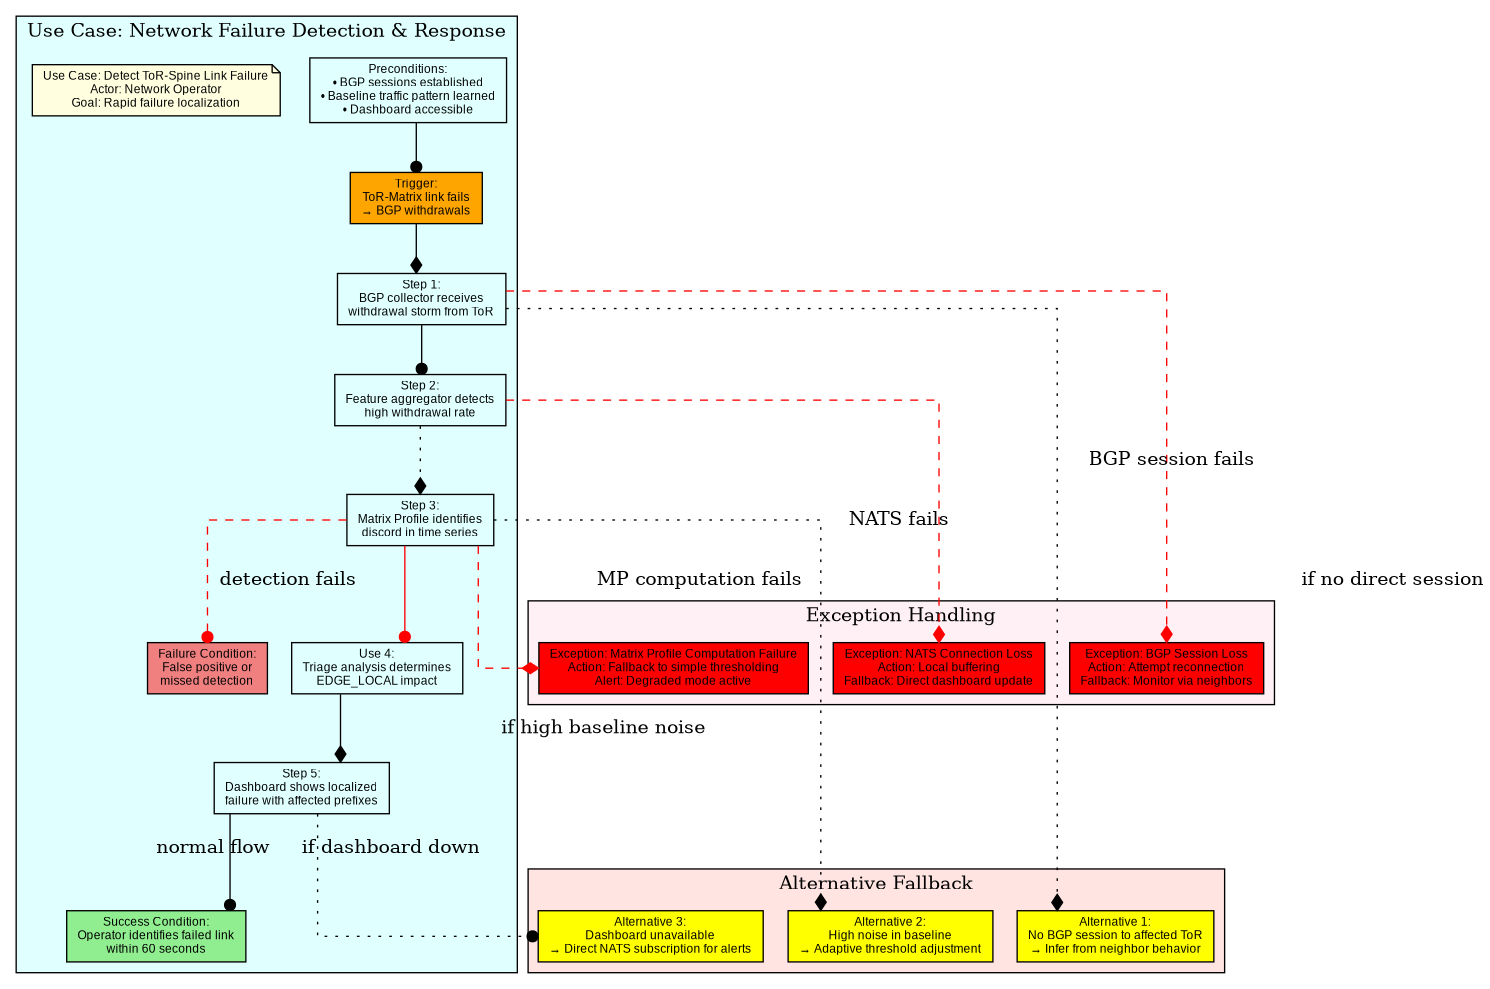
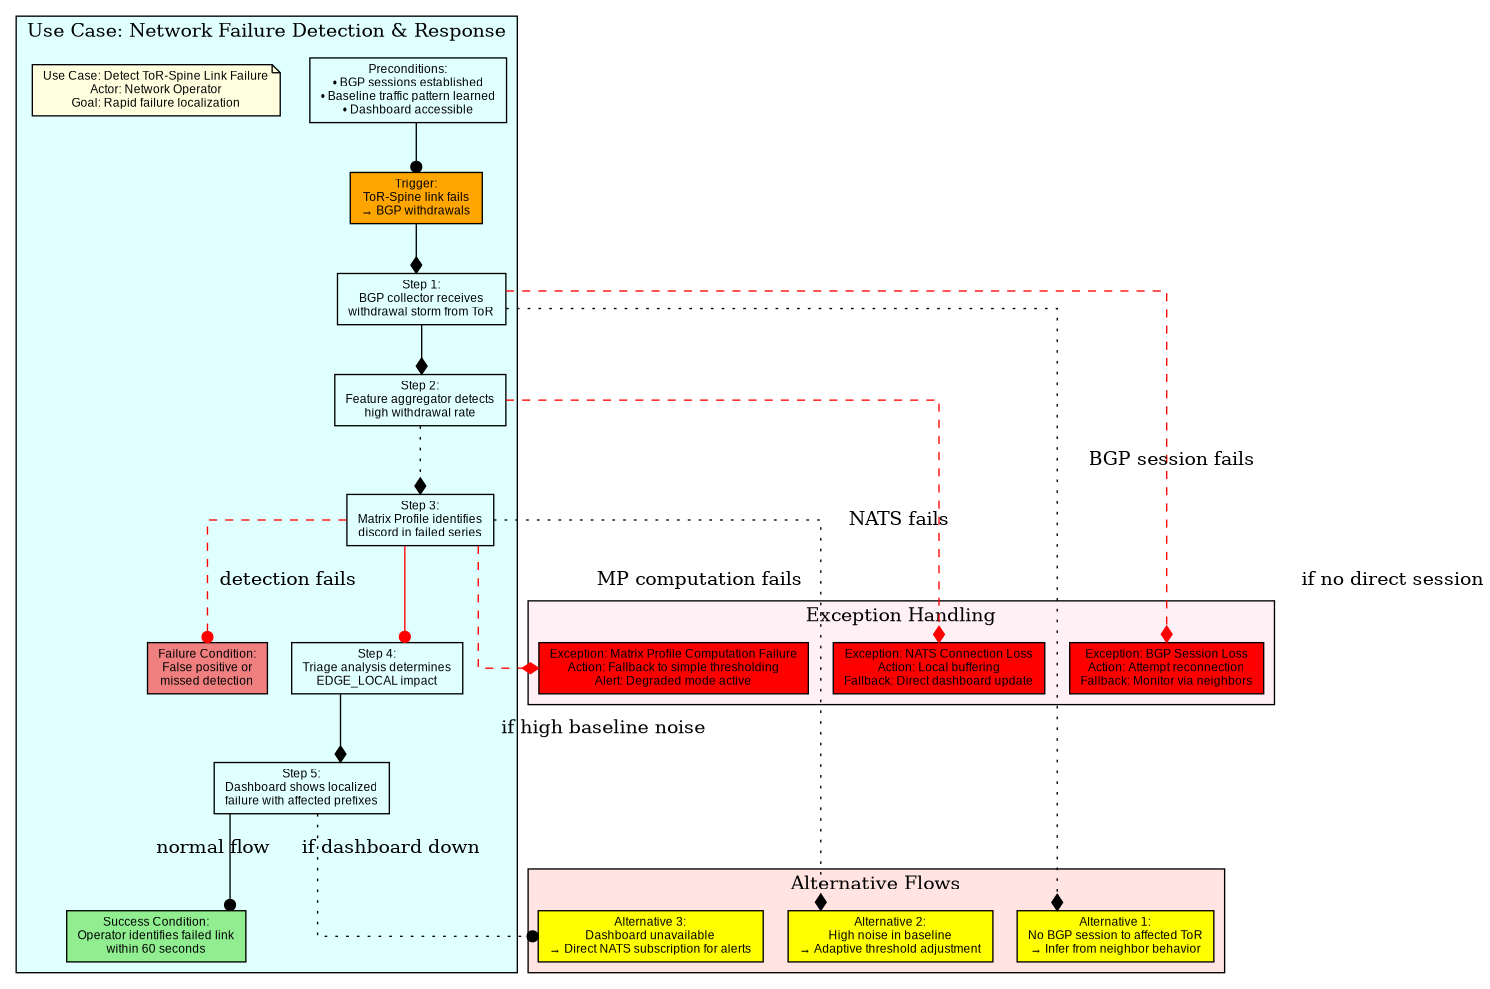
node "Trigger: ToR-Matrix link fails → BGP withdrawals": label "Trigger: ToR-Matrix link fails → BGP withdrawals" -> "Trigger: ToR-Spine link fails → BGP withdrawals"
edge "Step 1: BGP collector receives withdrawal storm from ToR" -> "Step 2: Feature aggregator detects high withdrawal rate": arrowhead dot -> diamond
node "Step 3: Matrix Profile identifies discord in time series": label "Step 3: Matrix Profile identifies discord in time series" -> "Step 3: Matrix Profile identifies discord in failed series"
node "Use 4: Triage analysis determines EDGE_LOCAL impact": label "Use 4: Triage analysis determines EDGE_LOCAL impact" -> "Step 4: Triage analysis determines EDGE_LOCAL impact"
cluster "Alternative Fallback": label "Alternative Fallback" -> "Alternative Flows"
